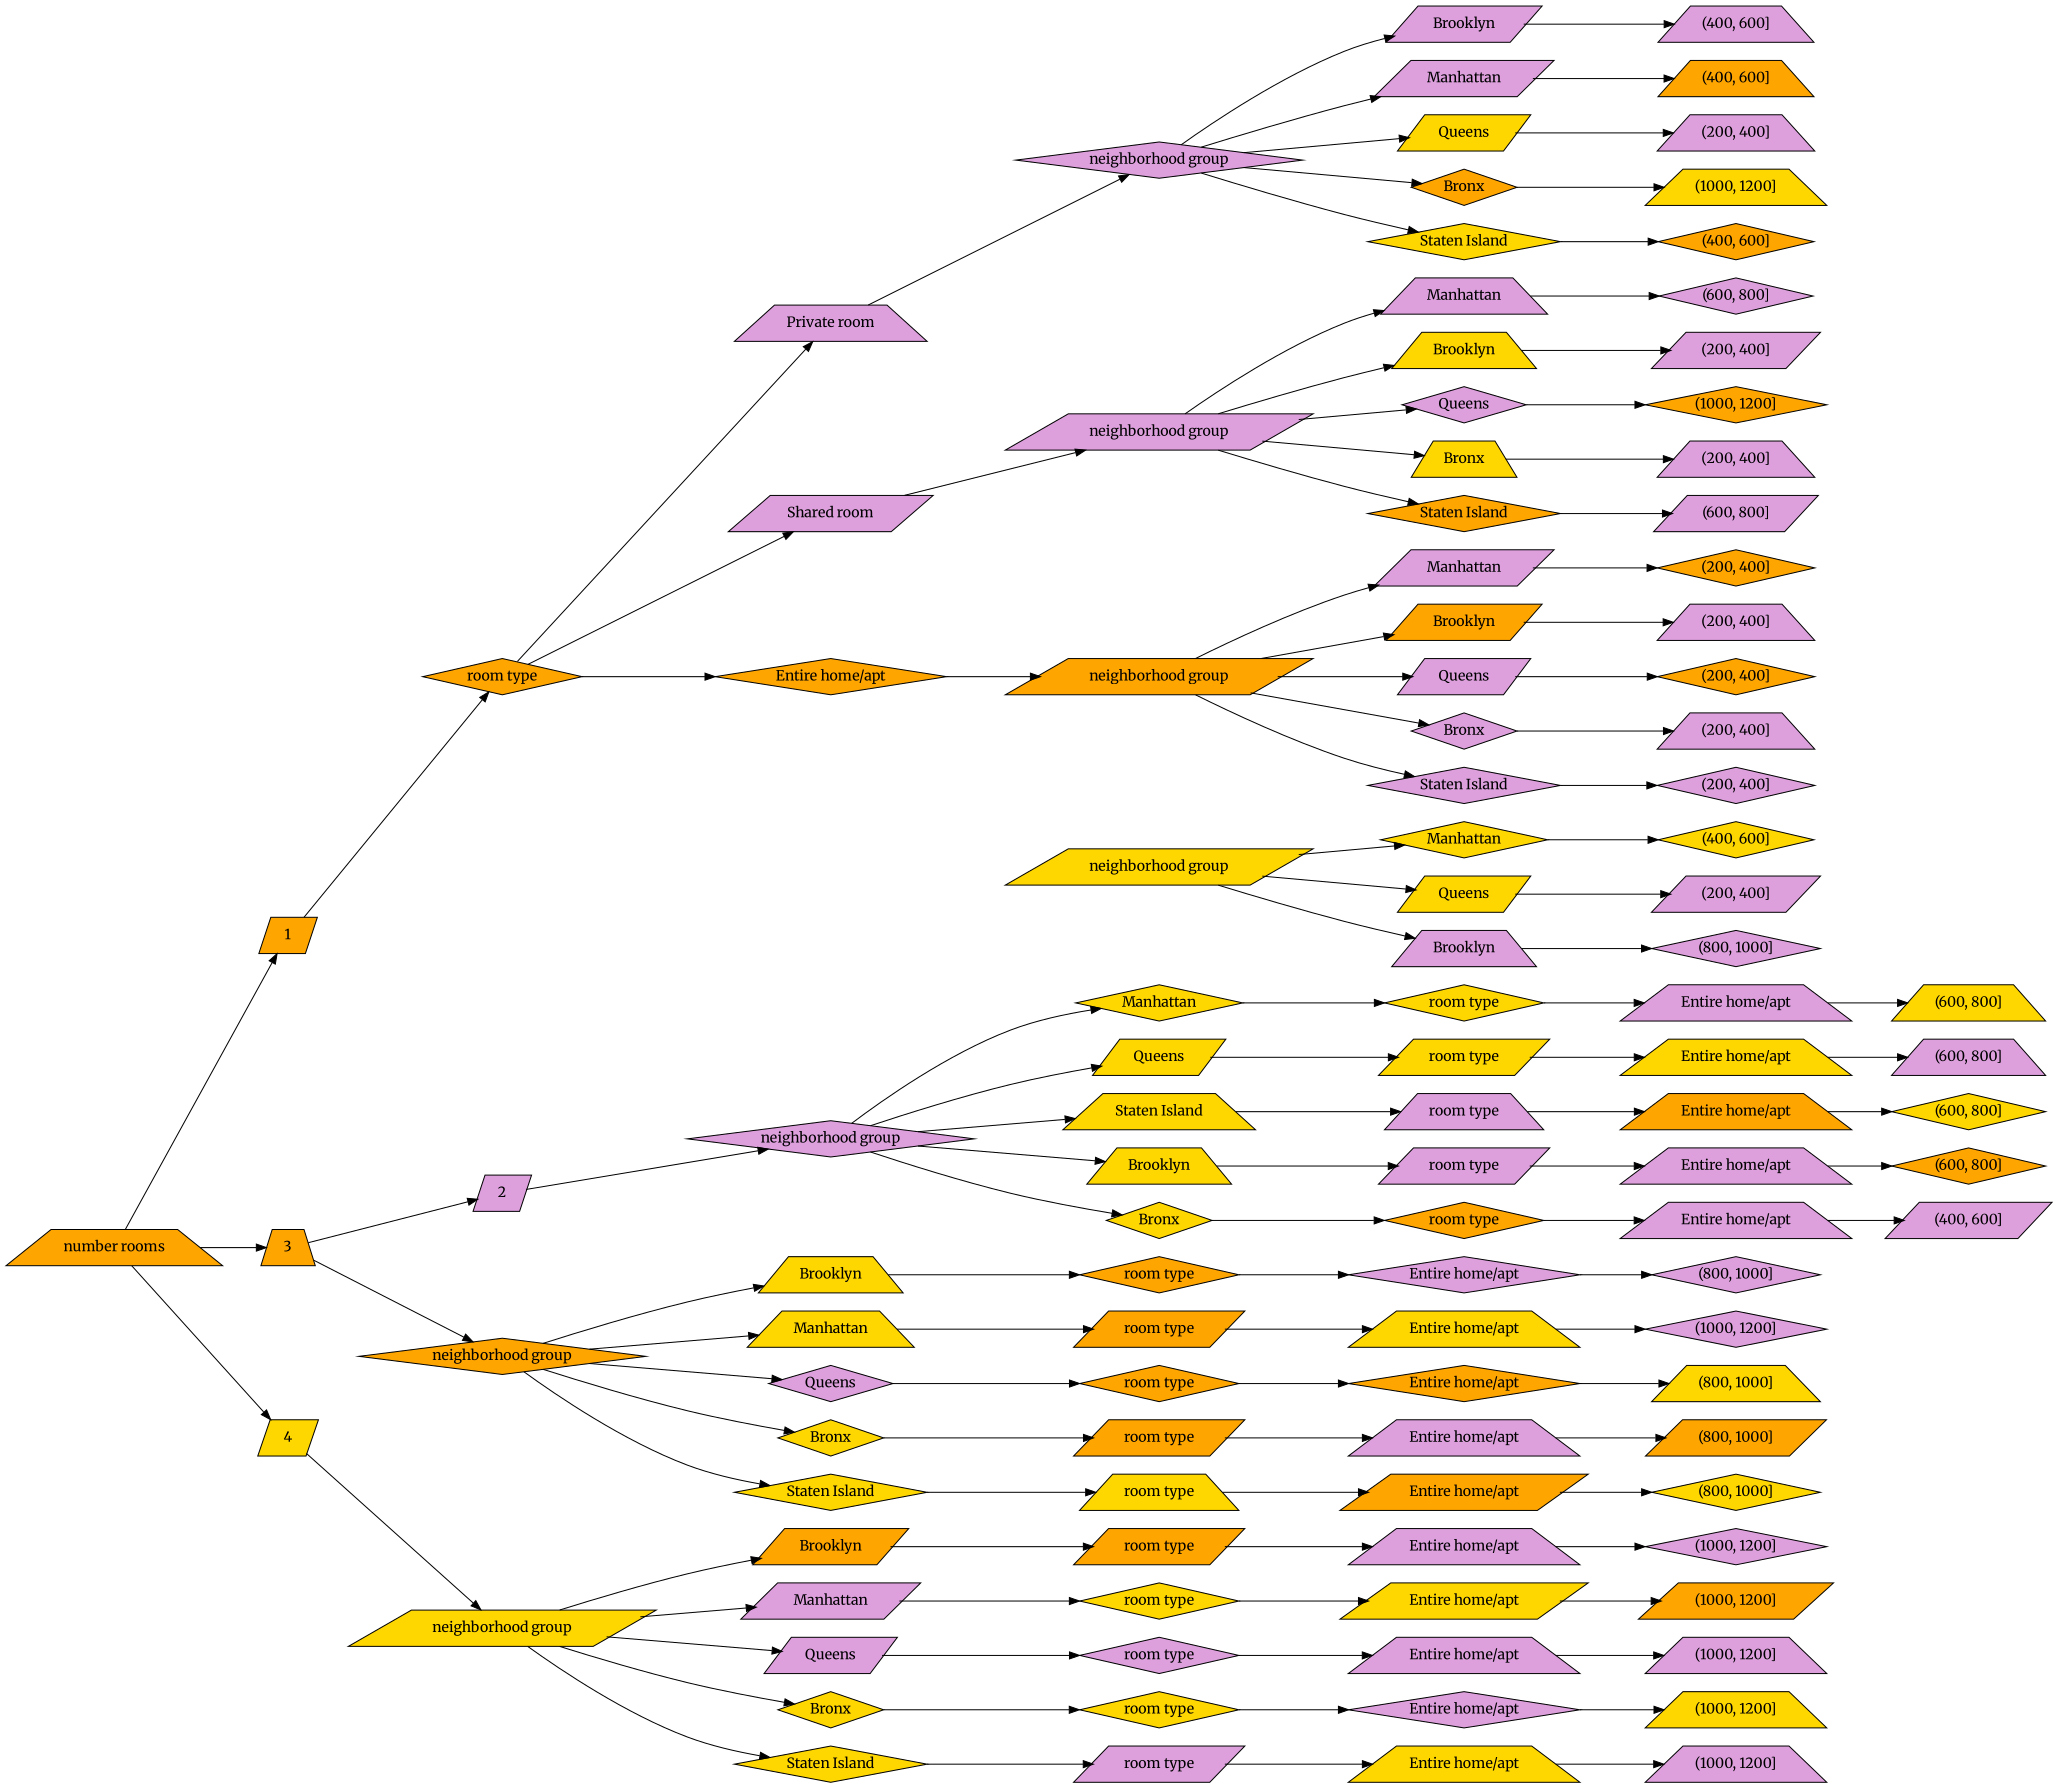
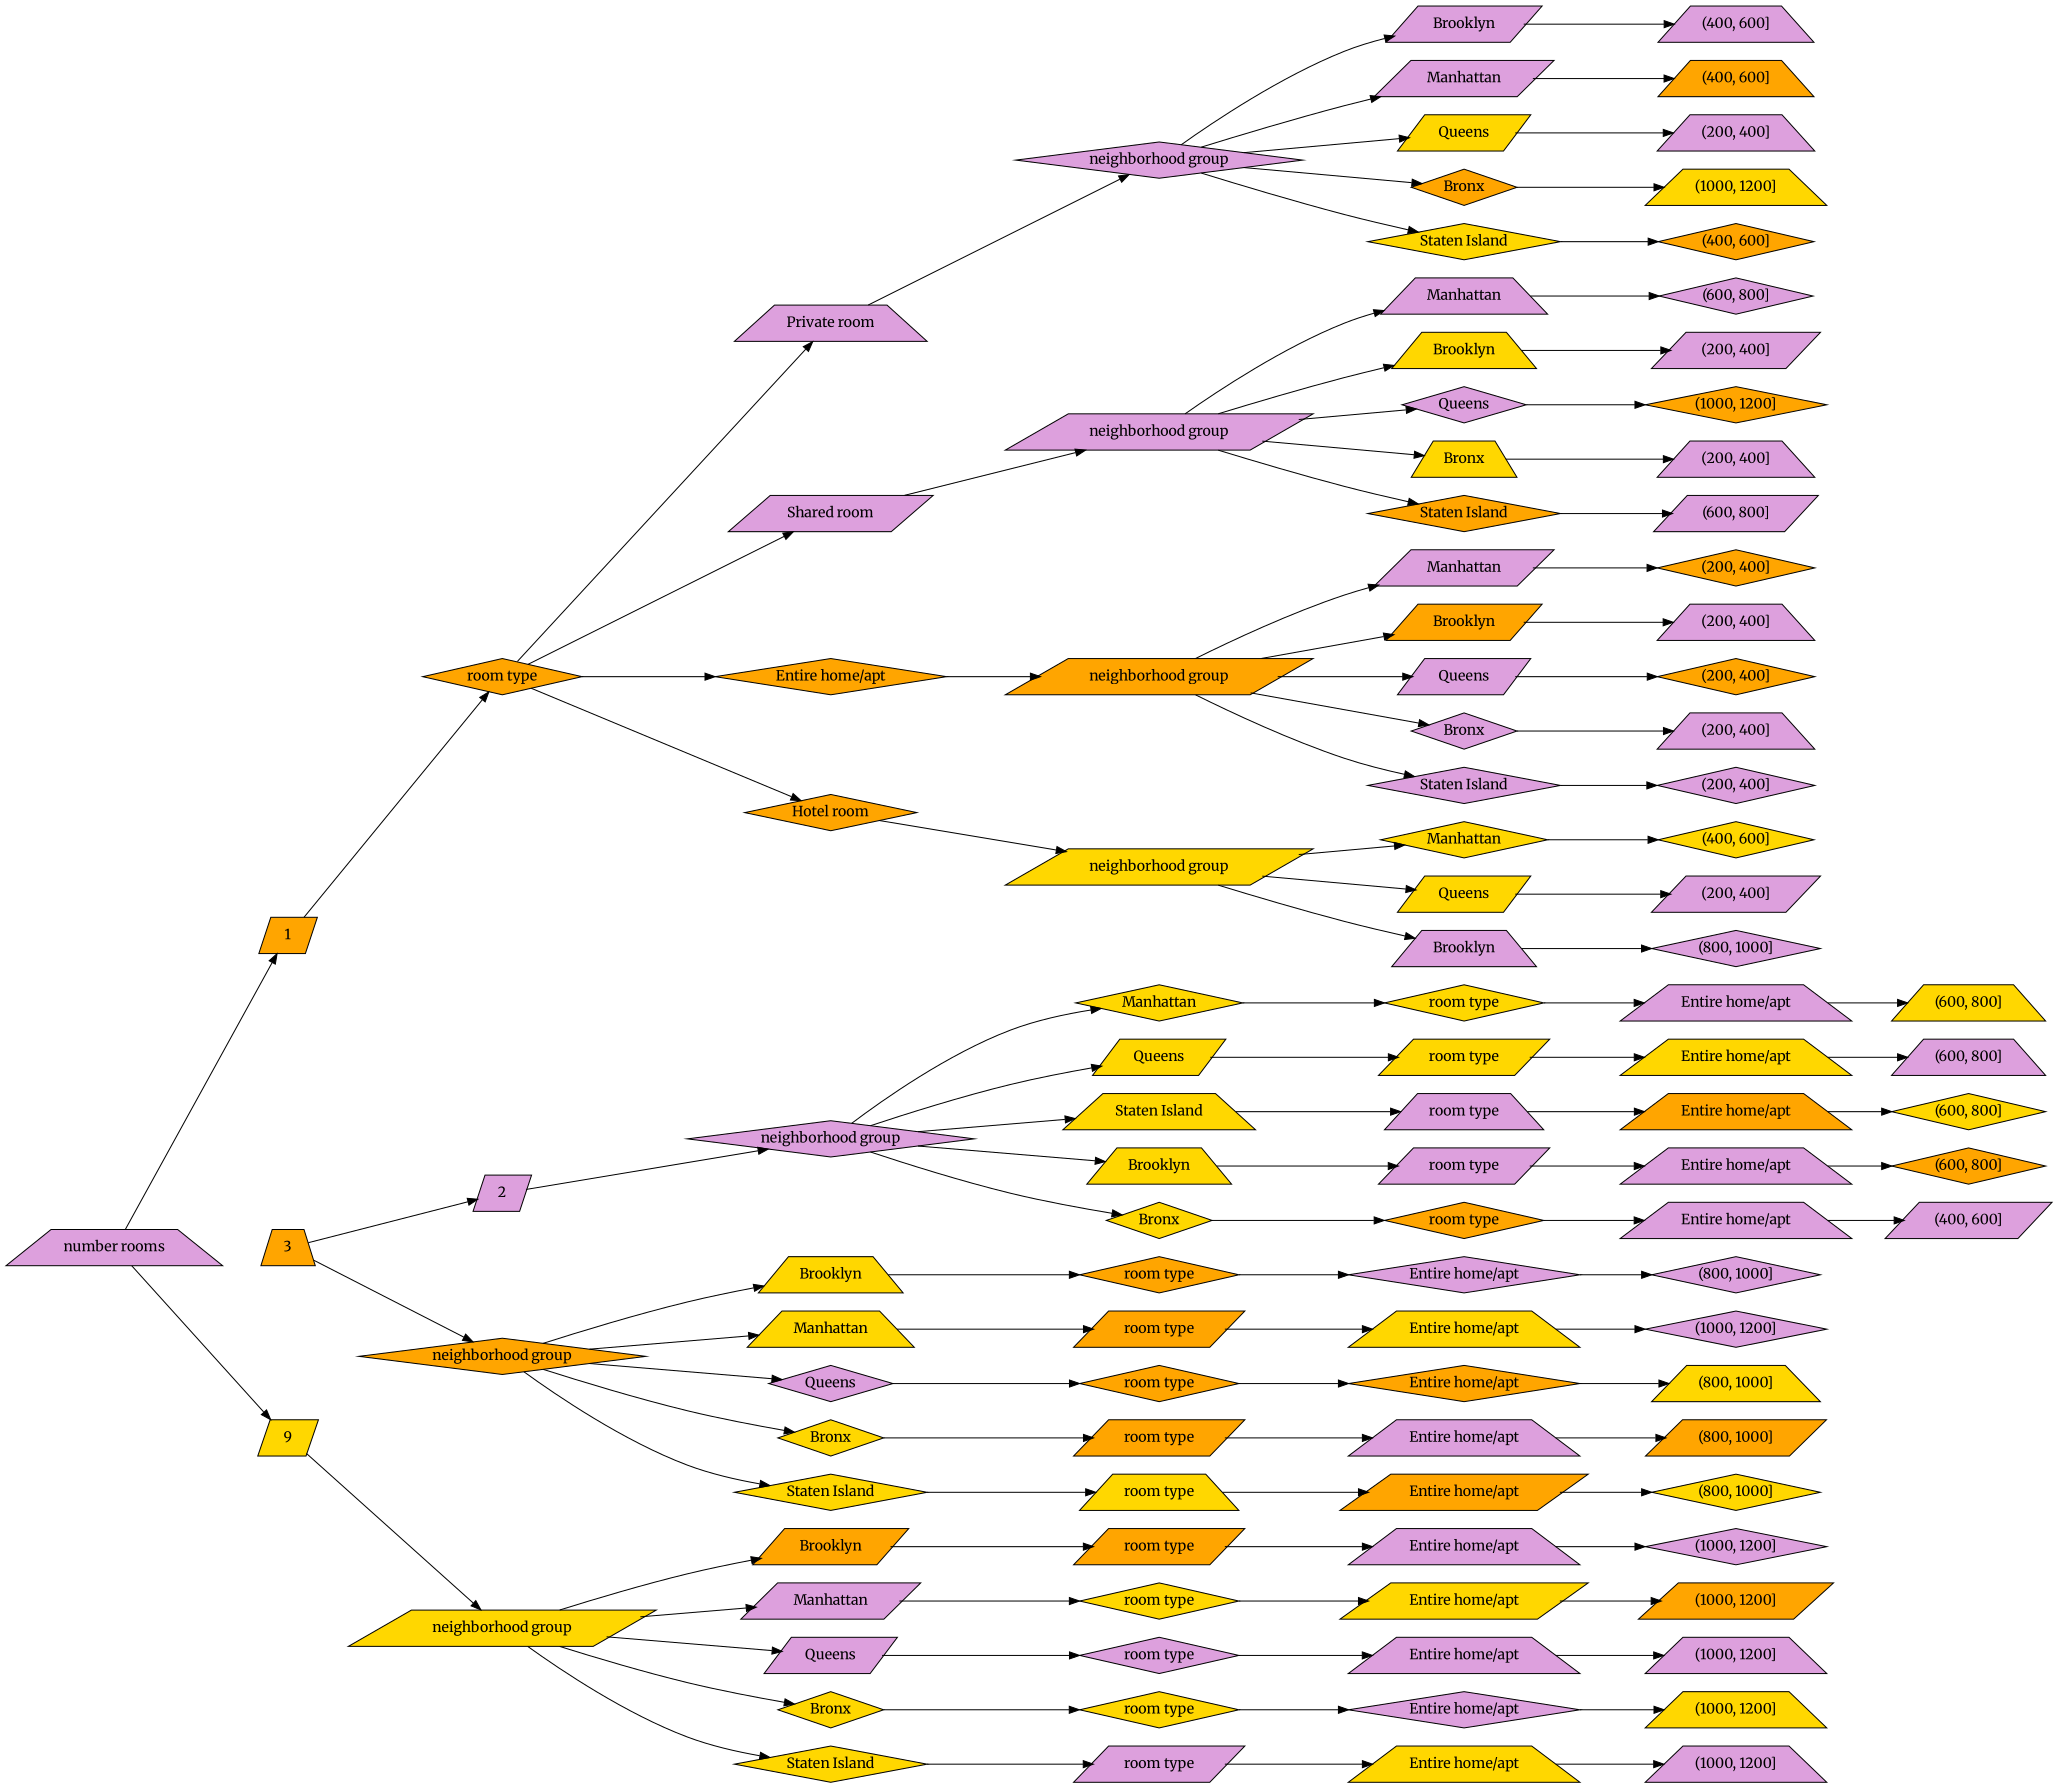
node "Hotel room": added
node "number rooms": fillcolor orange -> plum
edge "number rooms" -> "3": removed
node "4": label "4" -> "9"
